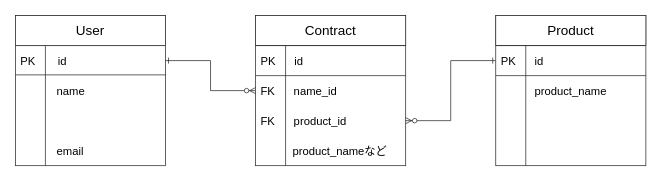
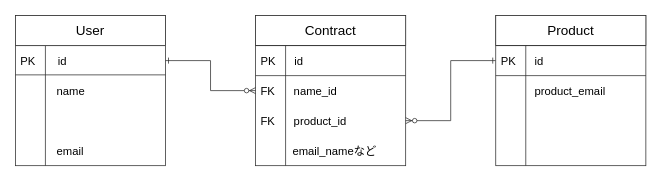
node "product_name": label "product_name" -> "product_email"
node "product_nameなど": label "product_nameなど" -> "email_nameなど"
